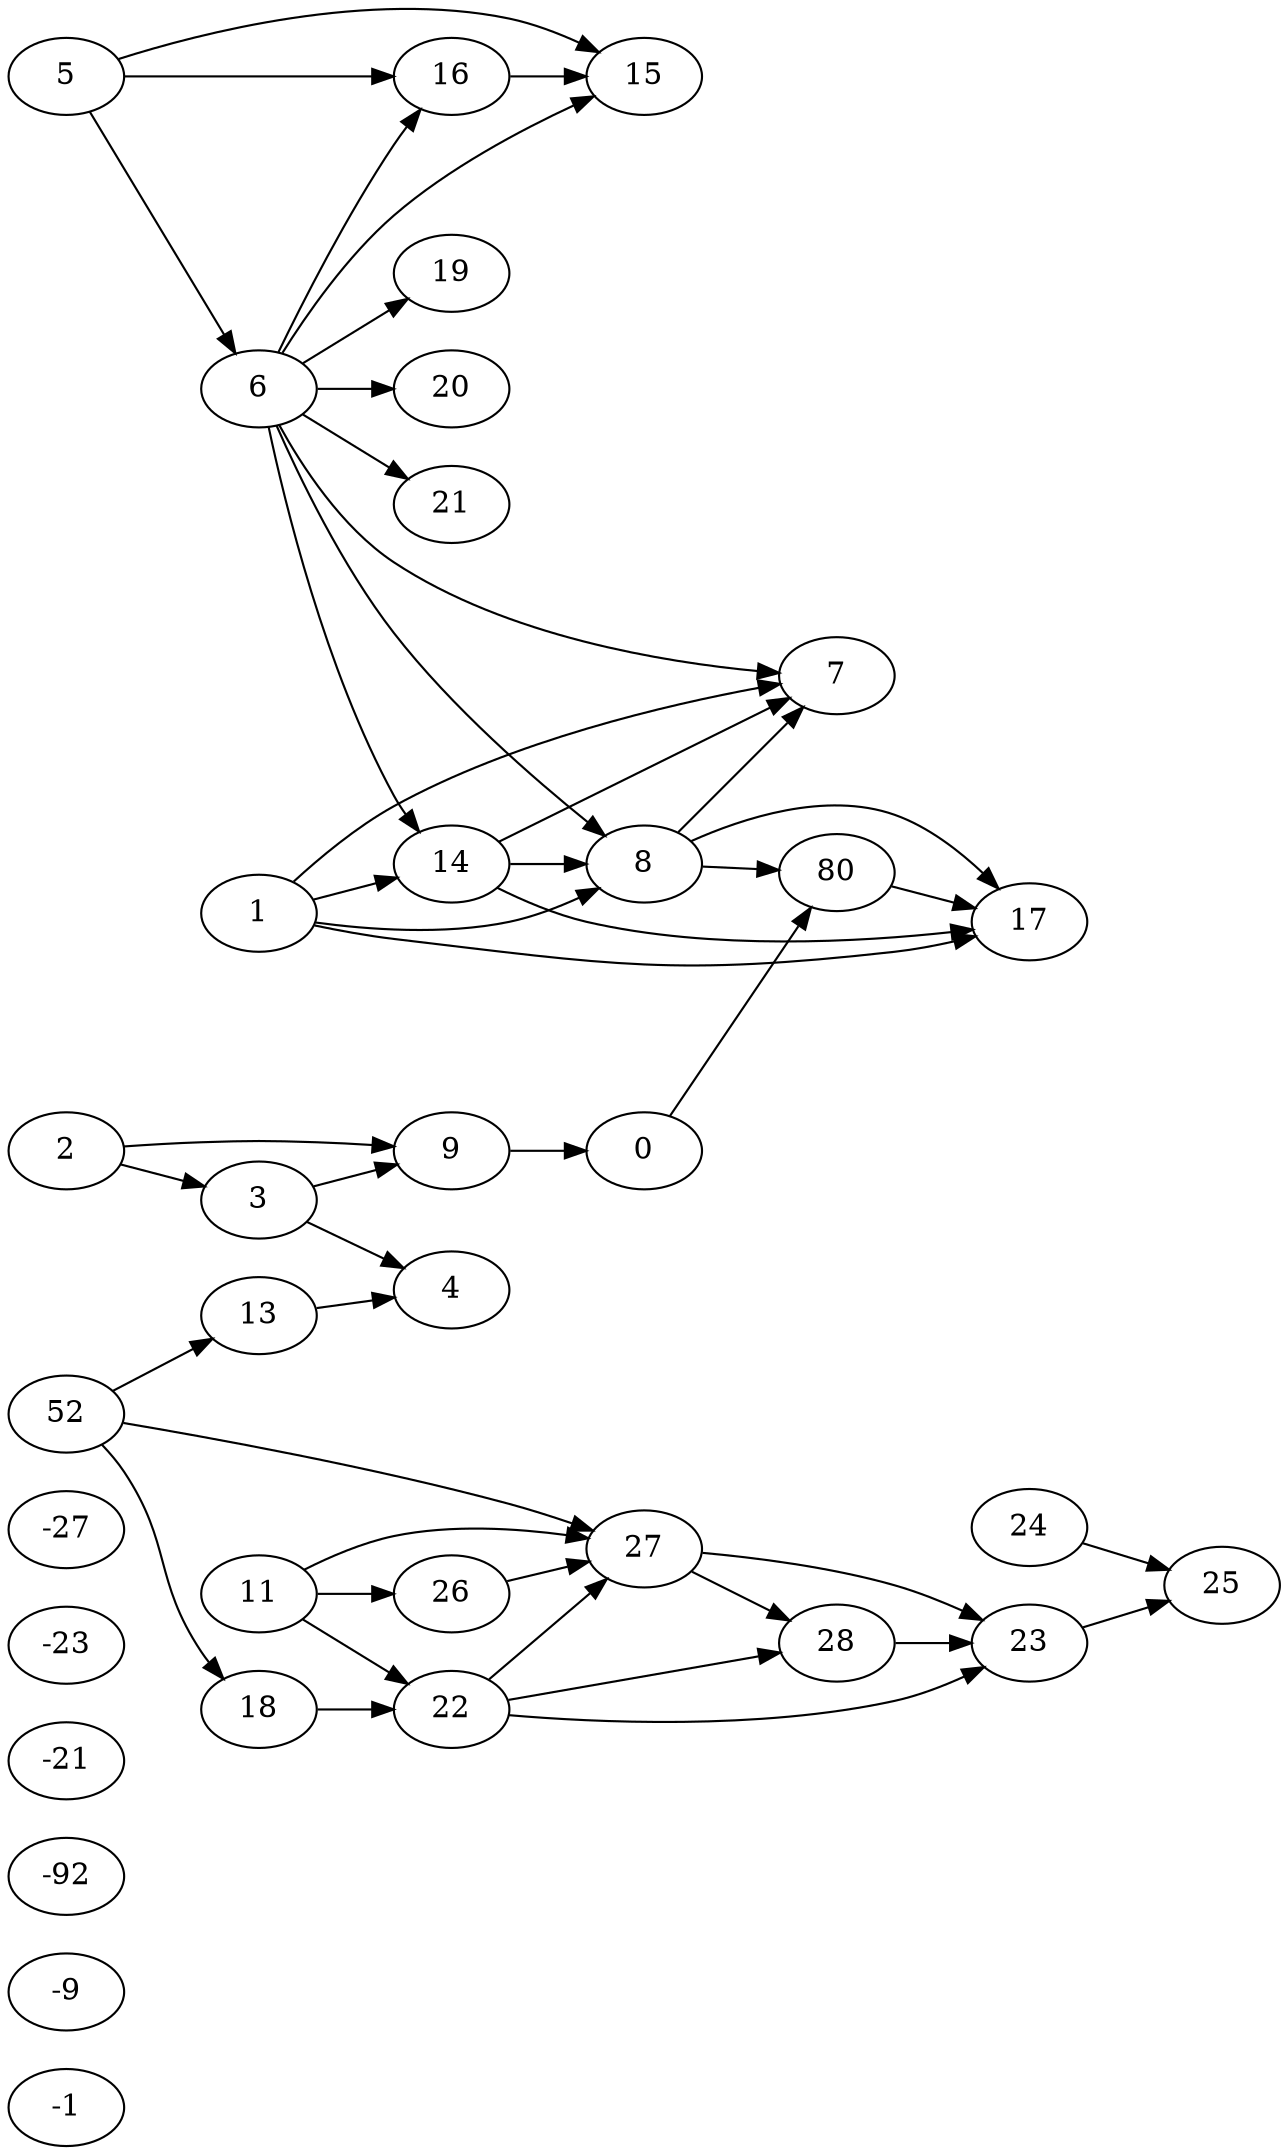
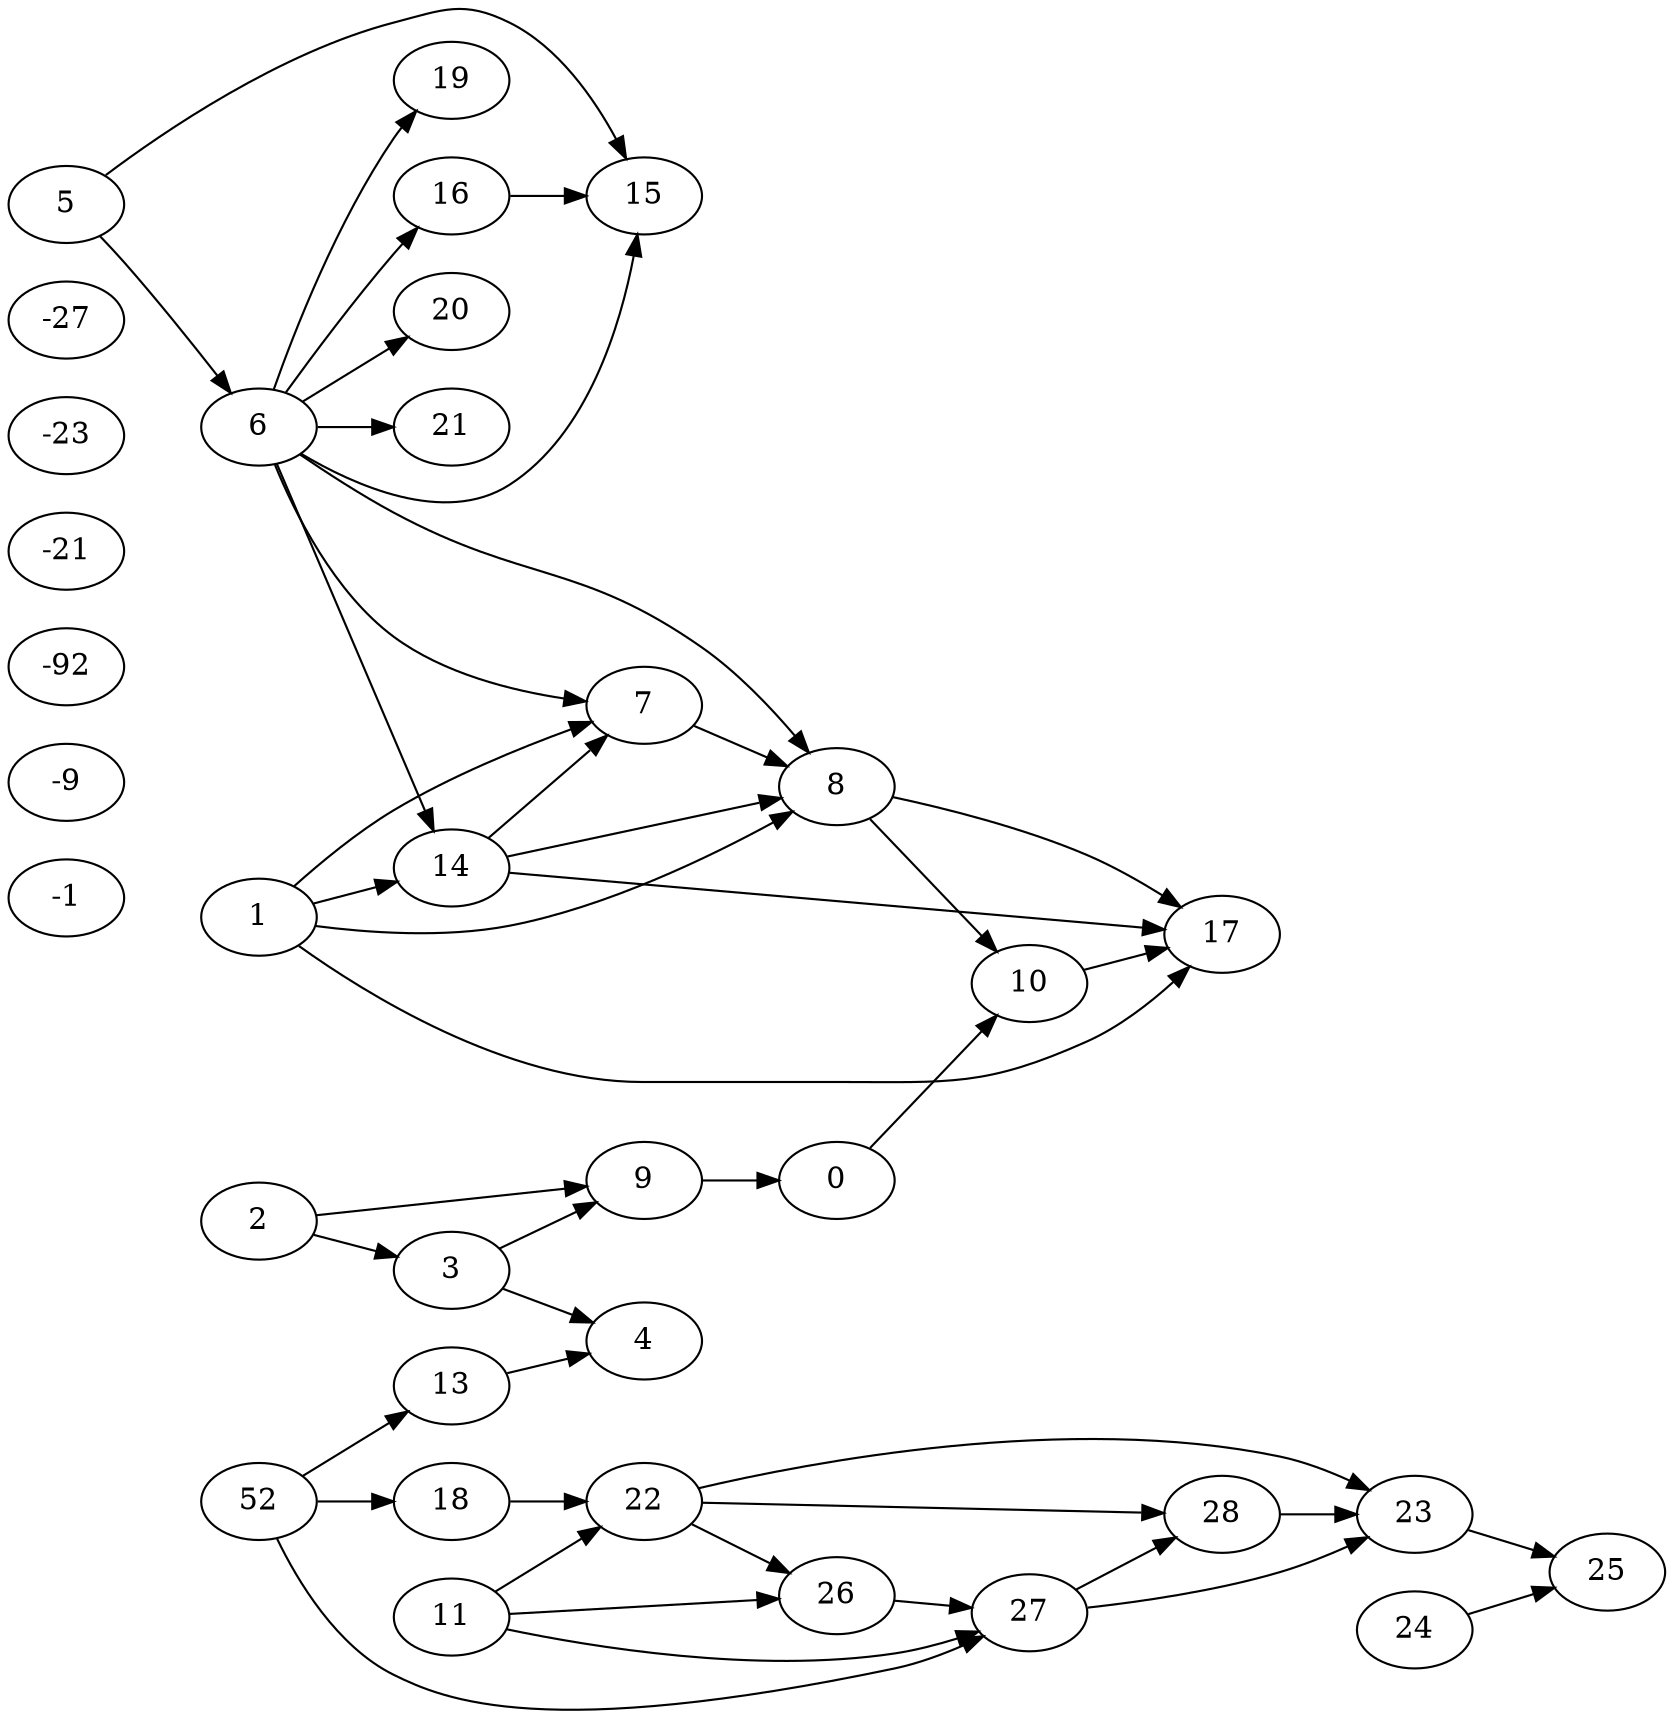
edge "5" -> "16": removed
edge "8" -> "7": reversed
node "80": label "80" -> "10"
edge "22" -> "27": now "22" -> "26"
